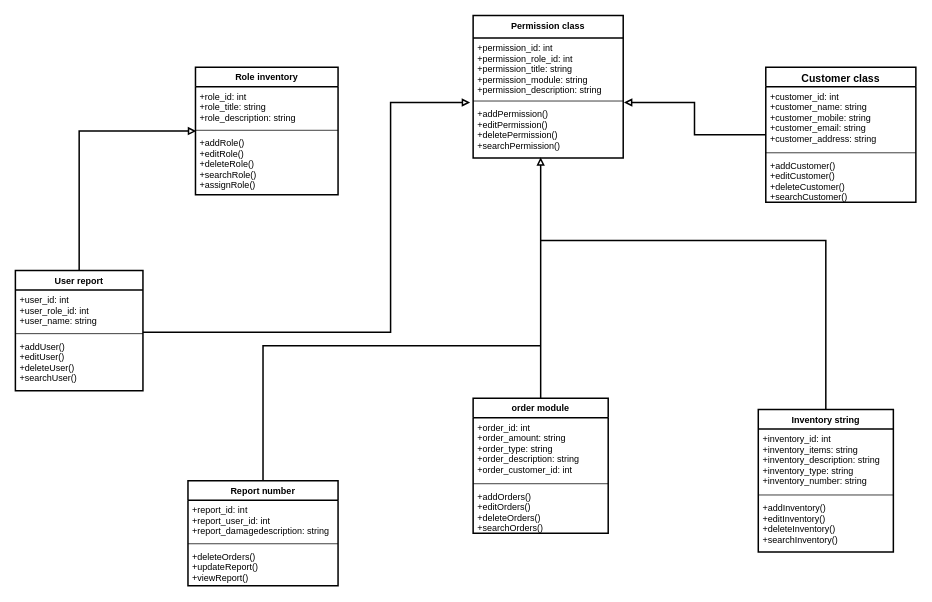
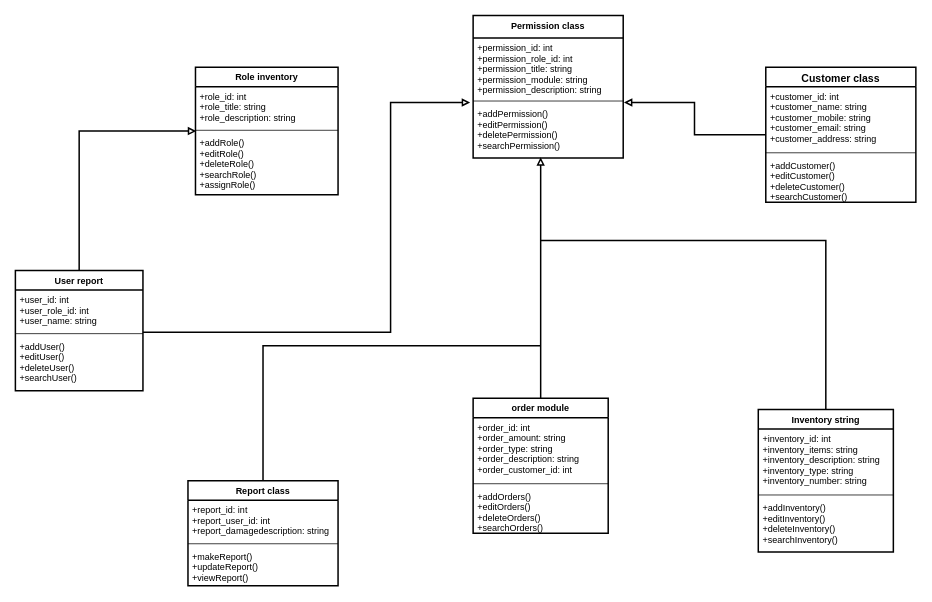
node "Report number": label "Report number" -> "Report class"
node "+deleteOrders() +updateReport() +viewReport()": label "+deleteOrders() +updateReport() +viewReport()" -> "+makeReport() +updateReport() +viewReport()"
